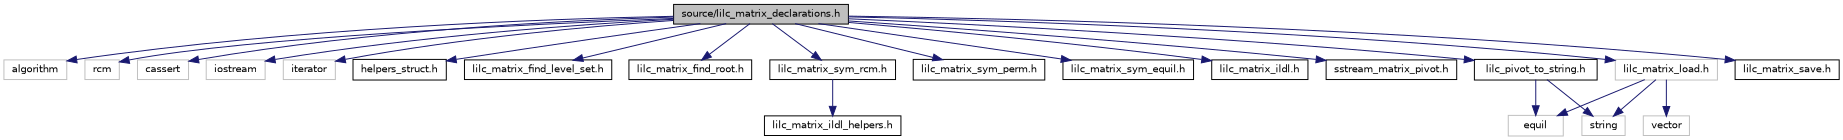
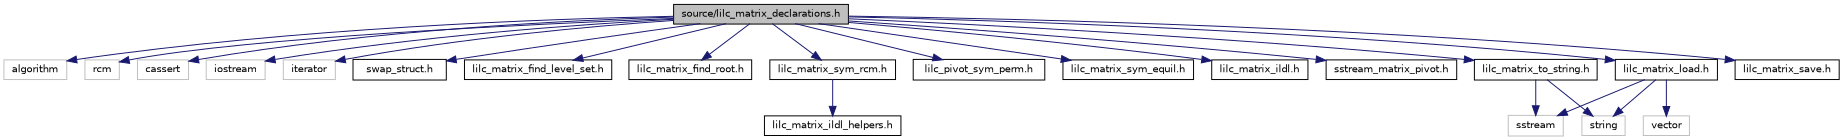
node "helpers_struct.h": label "helpers_struct.h" -> "swap_struct.h"
node "lilc_matrix_sym_perm.h": label "lilc_matrix_sym_perm.h" -> "lilc_pivot_sym_perm.h"
node "lilc_pivot_to_string.h": label "lilc_pivot_to_string.h" -> "lilc_matrix_to_string.h"
node "lilc_matrix_load.h": color grey75 -> black
node "equil": label "equil" -> "sstream"
